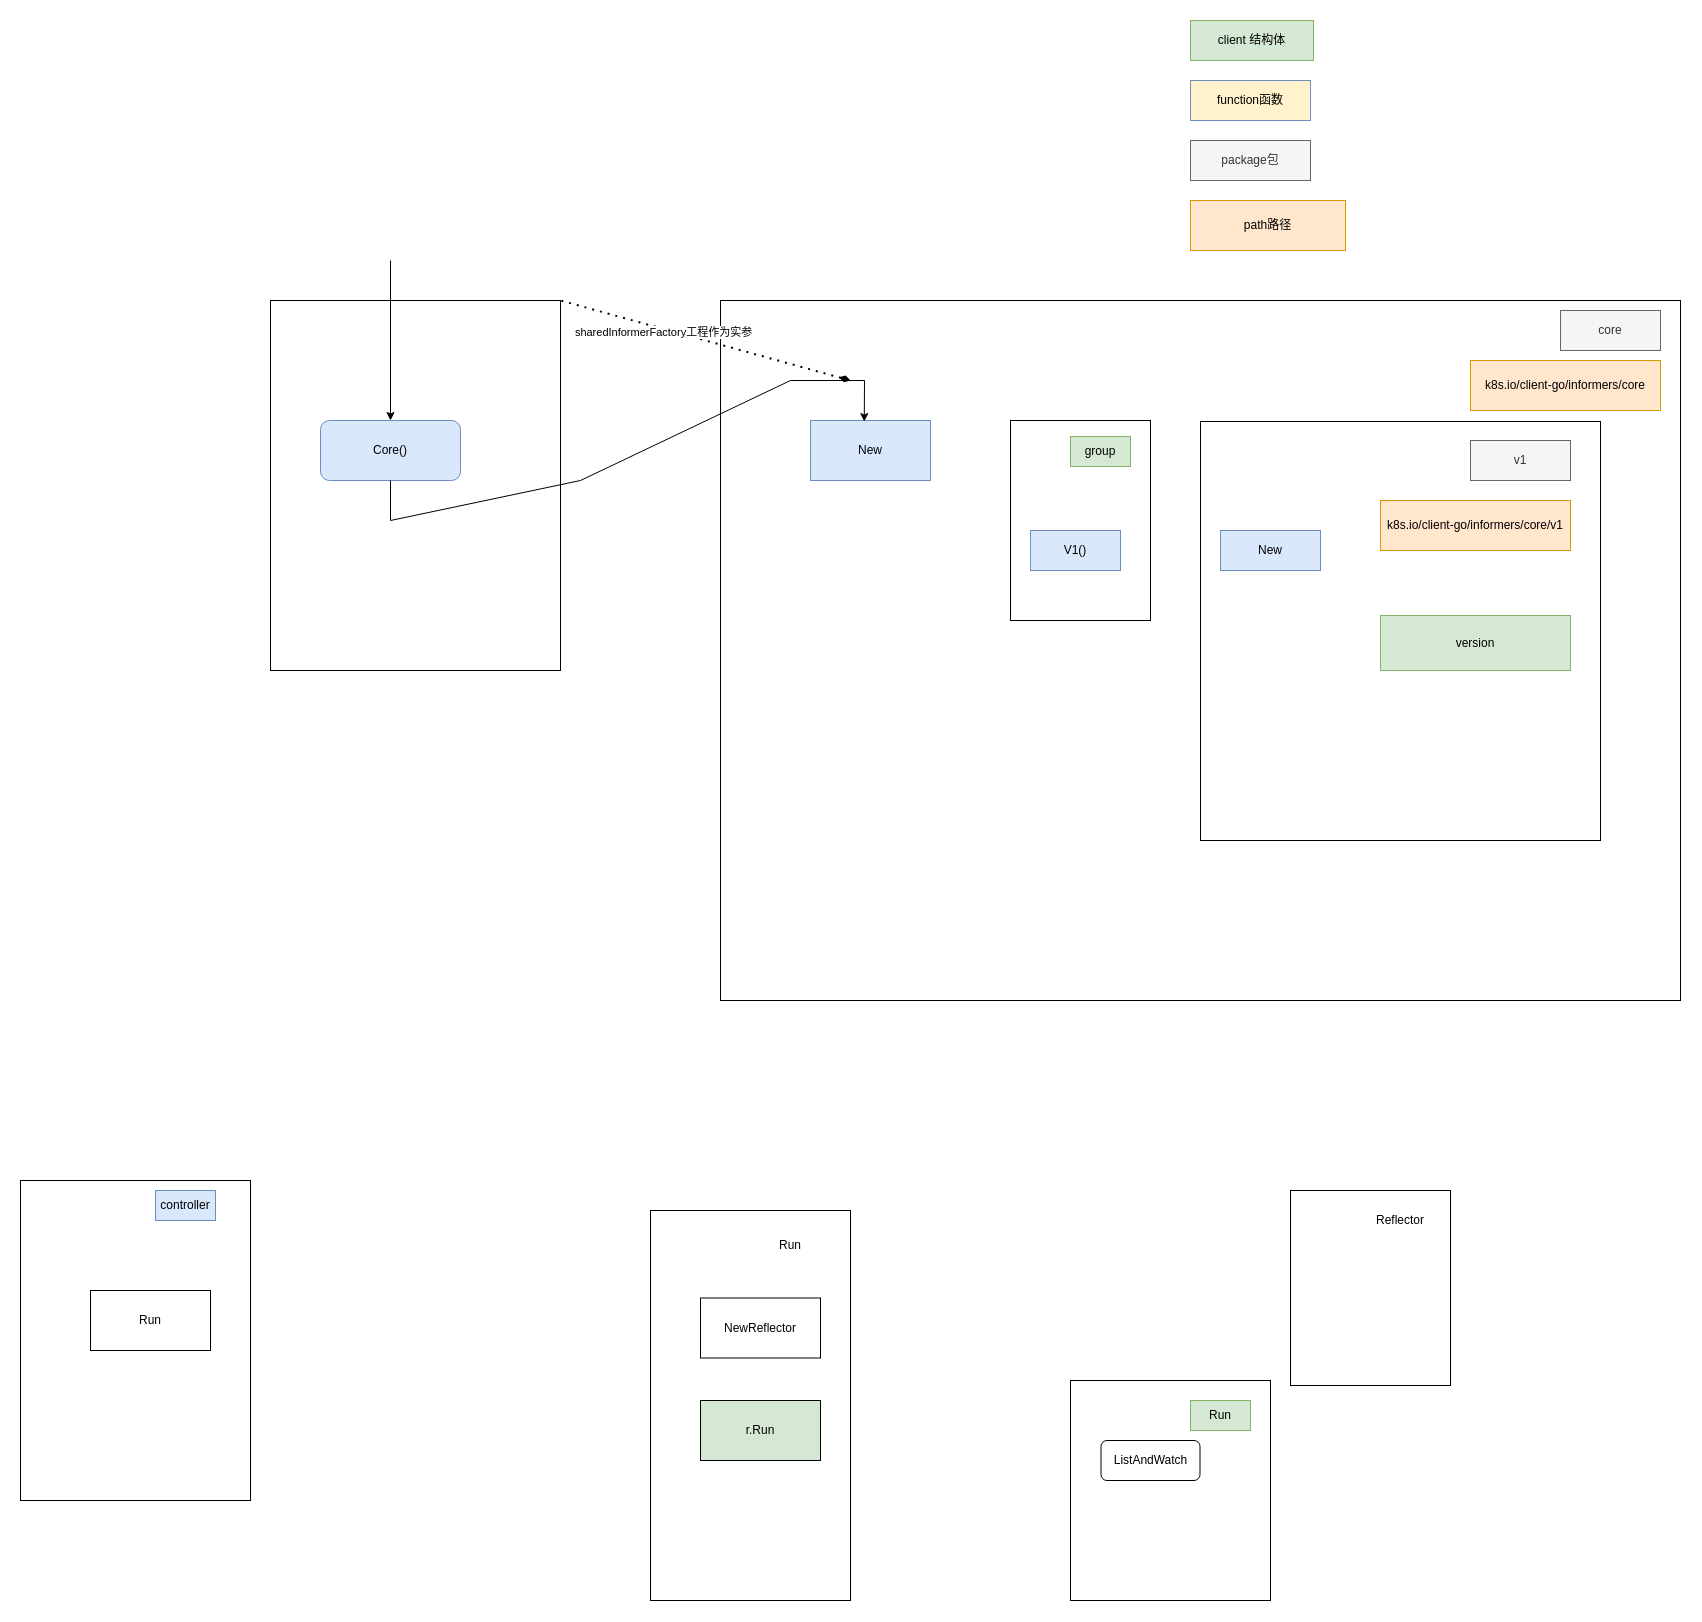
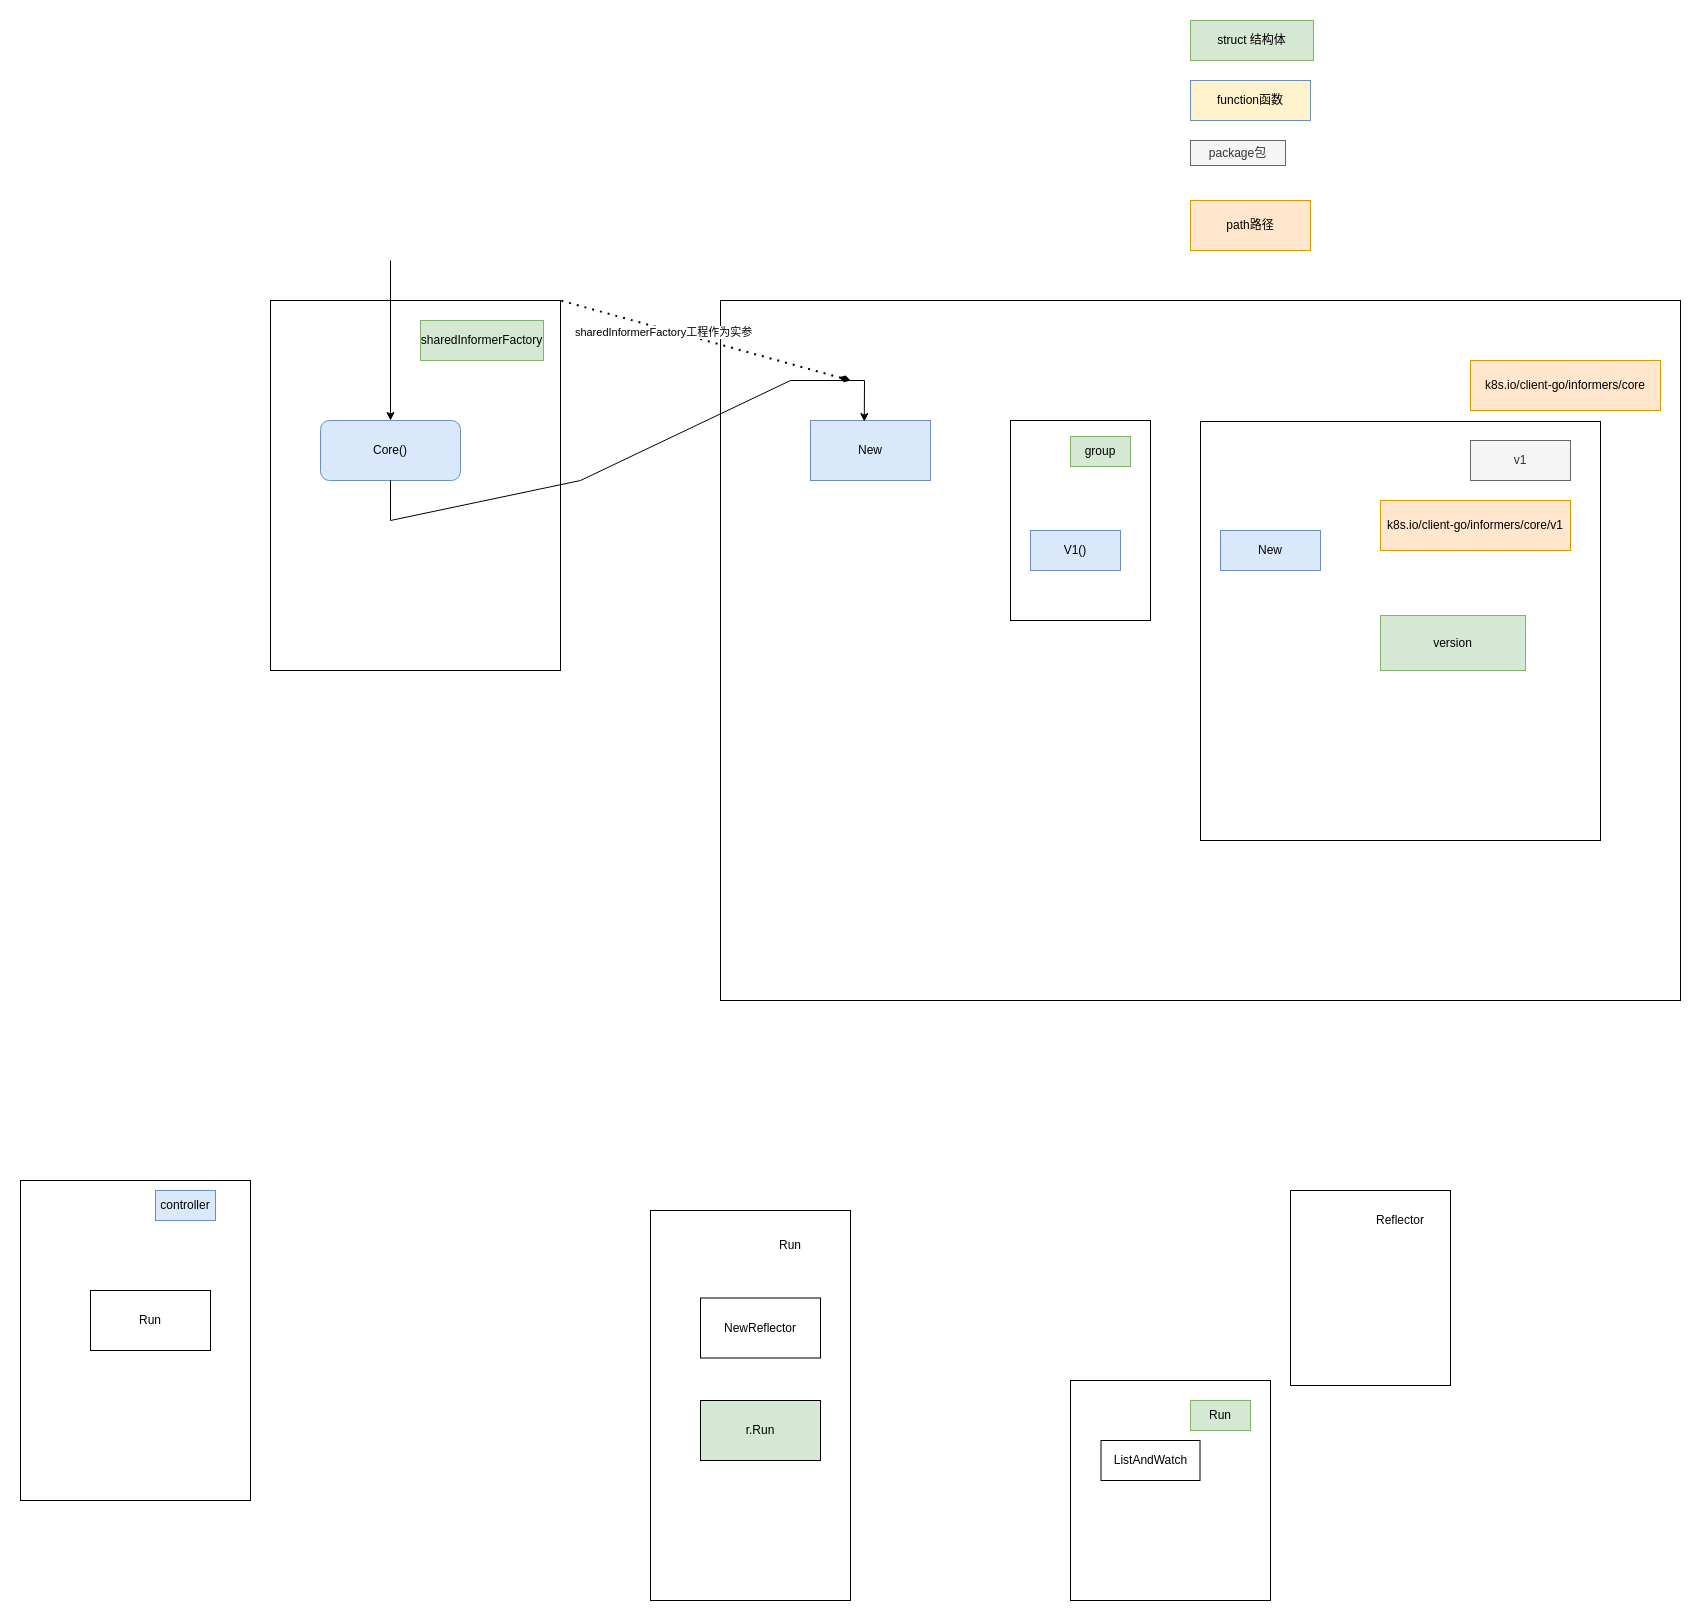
node "client 结构体": label "client 结构体" -> "struct 结构体"
node "package包": size 120x40 -> 95x25
node "path路径": size 155x50 -> 120x50
node "core": removed
node "sharedInformerFactory": added
node "version": size 190x55 -> 145x55
node "ListAndWatch": shape rounded rectangle -> rectangle
